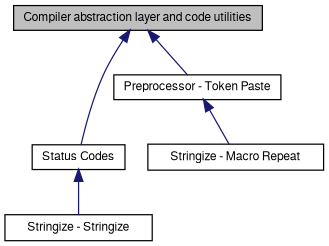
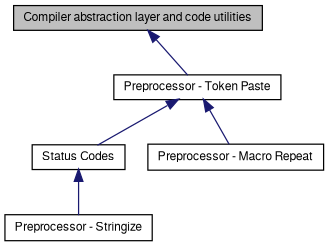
edge "Status Codes" -> "Compiler abstraction layer and code utilities": now "Status Codes" -> "Preprocessor - Token Paste"
node "Stringize - Macro Repeat": label "Stringize - Macro Repeat" -> "Preprocessor - Macro Repeat"
node "Stringize - Stringize": label "Stringize - Stringize" -> "Preprocessor - Stringize"
